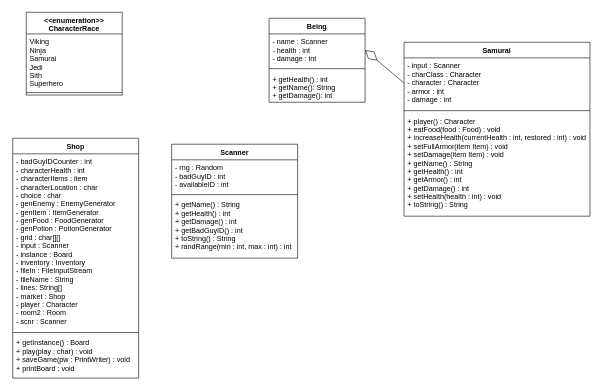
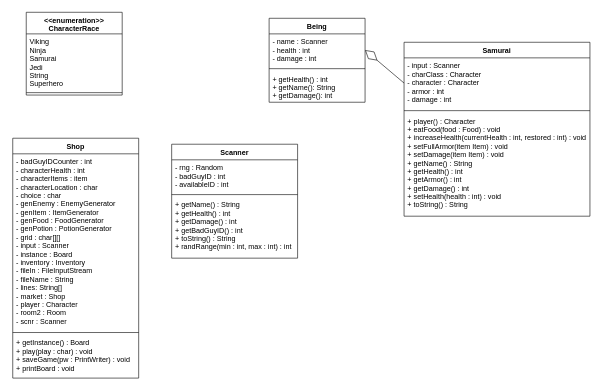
node "Viking Ninja Samurai Jedi Sith Superhero": label "Viking Ninja Samurai Jedi Sith Superhero" -> "Viking Ninja Samurai Jedi String Superhero"
